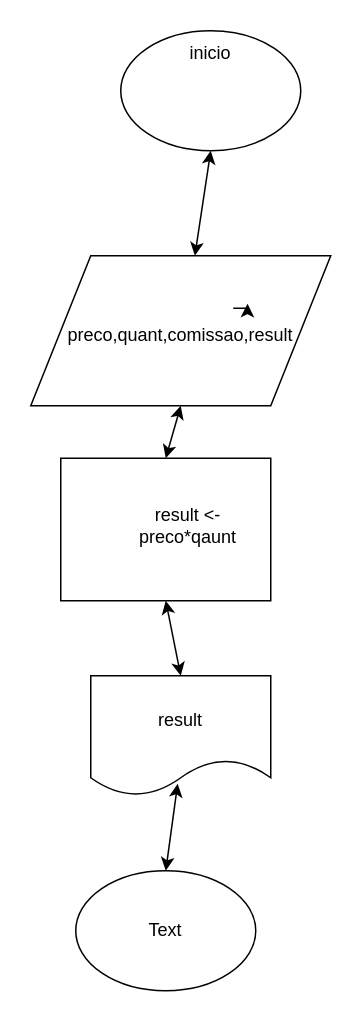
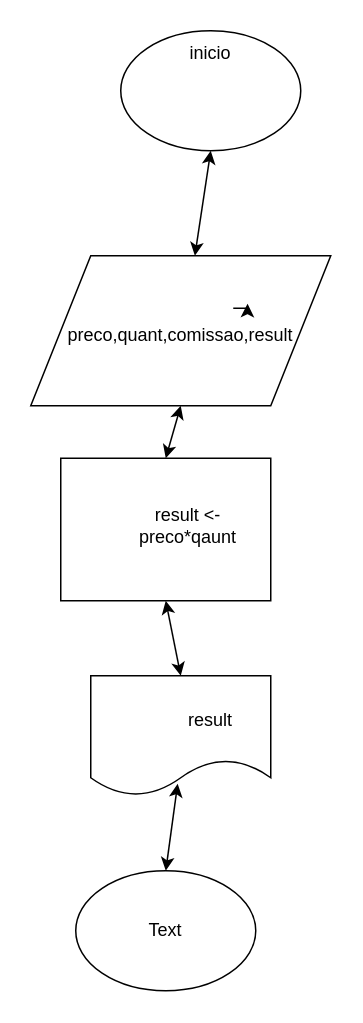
node "result": moved (181, 721) -> (211, 721)
